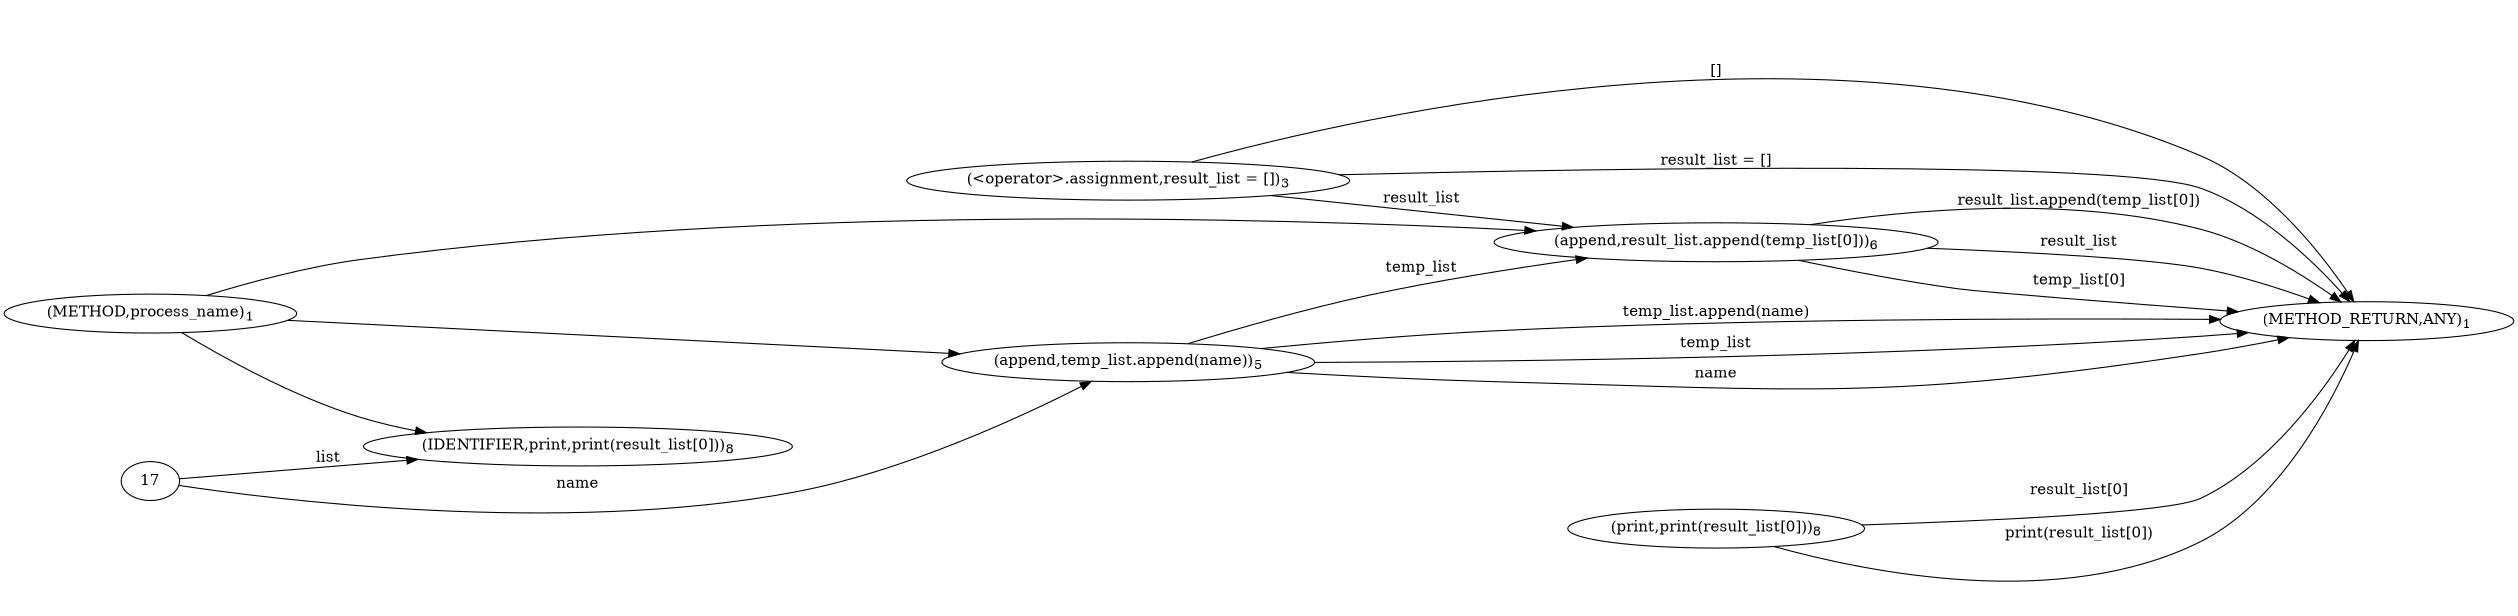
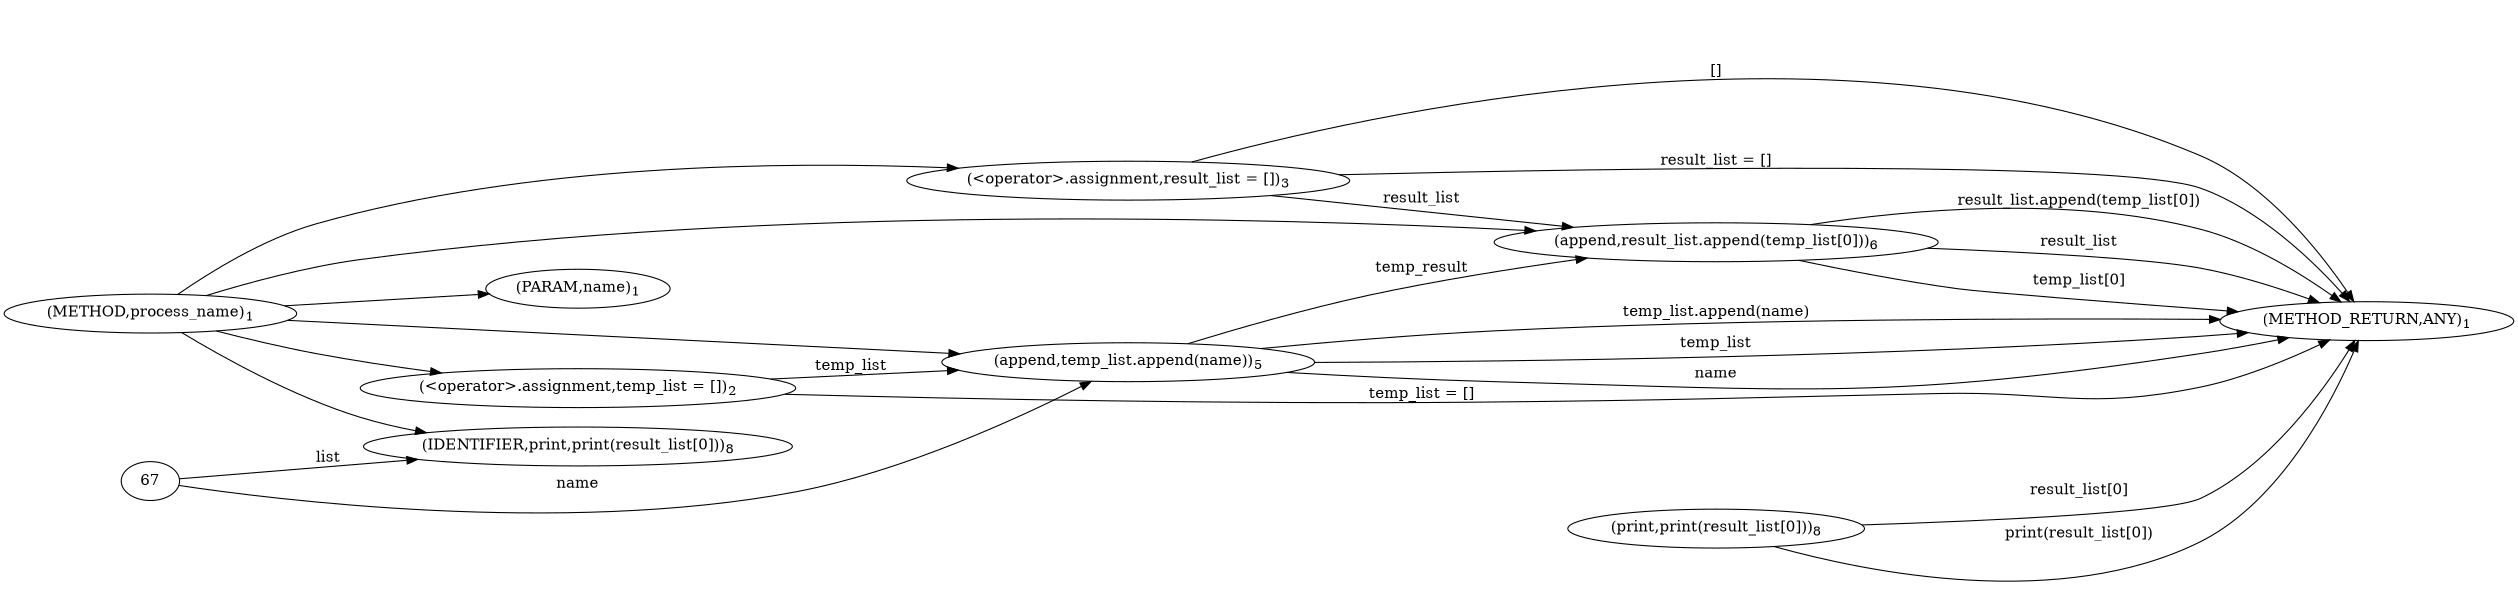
edge "(METHOD,process_name)" -> "(<operator>.assignment,result_list = [])": added
edge "(append,temp_list.append(name))" -> "(append,result_list.append(temp_list[0]))": label "temp_list" -> "temp_result"
node "(PARAM,name)": added
node "(<operator>.assignment,temp_list = [])": added
node "17": label "17" -> "67"
